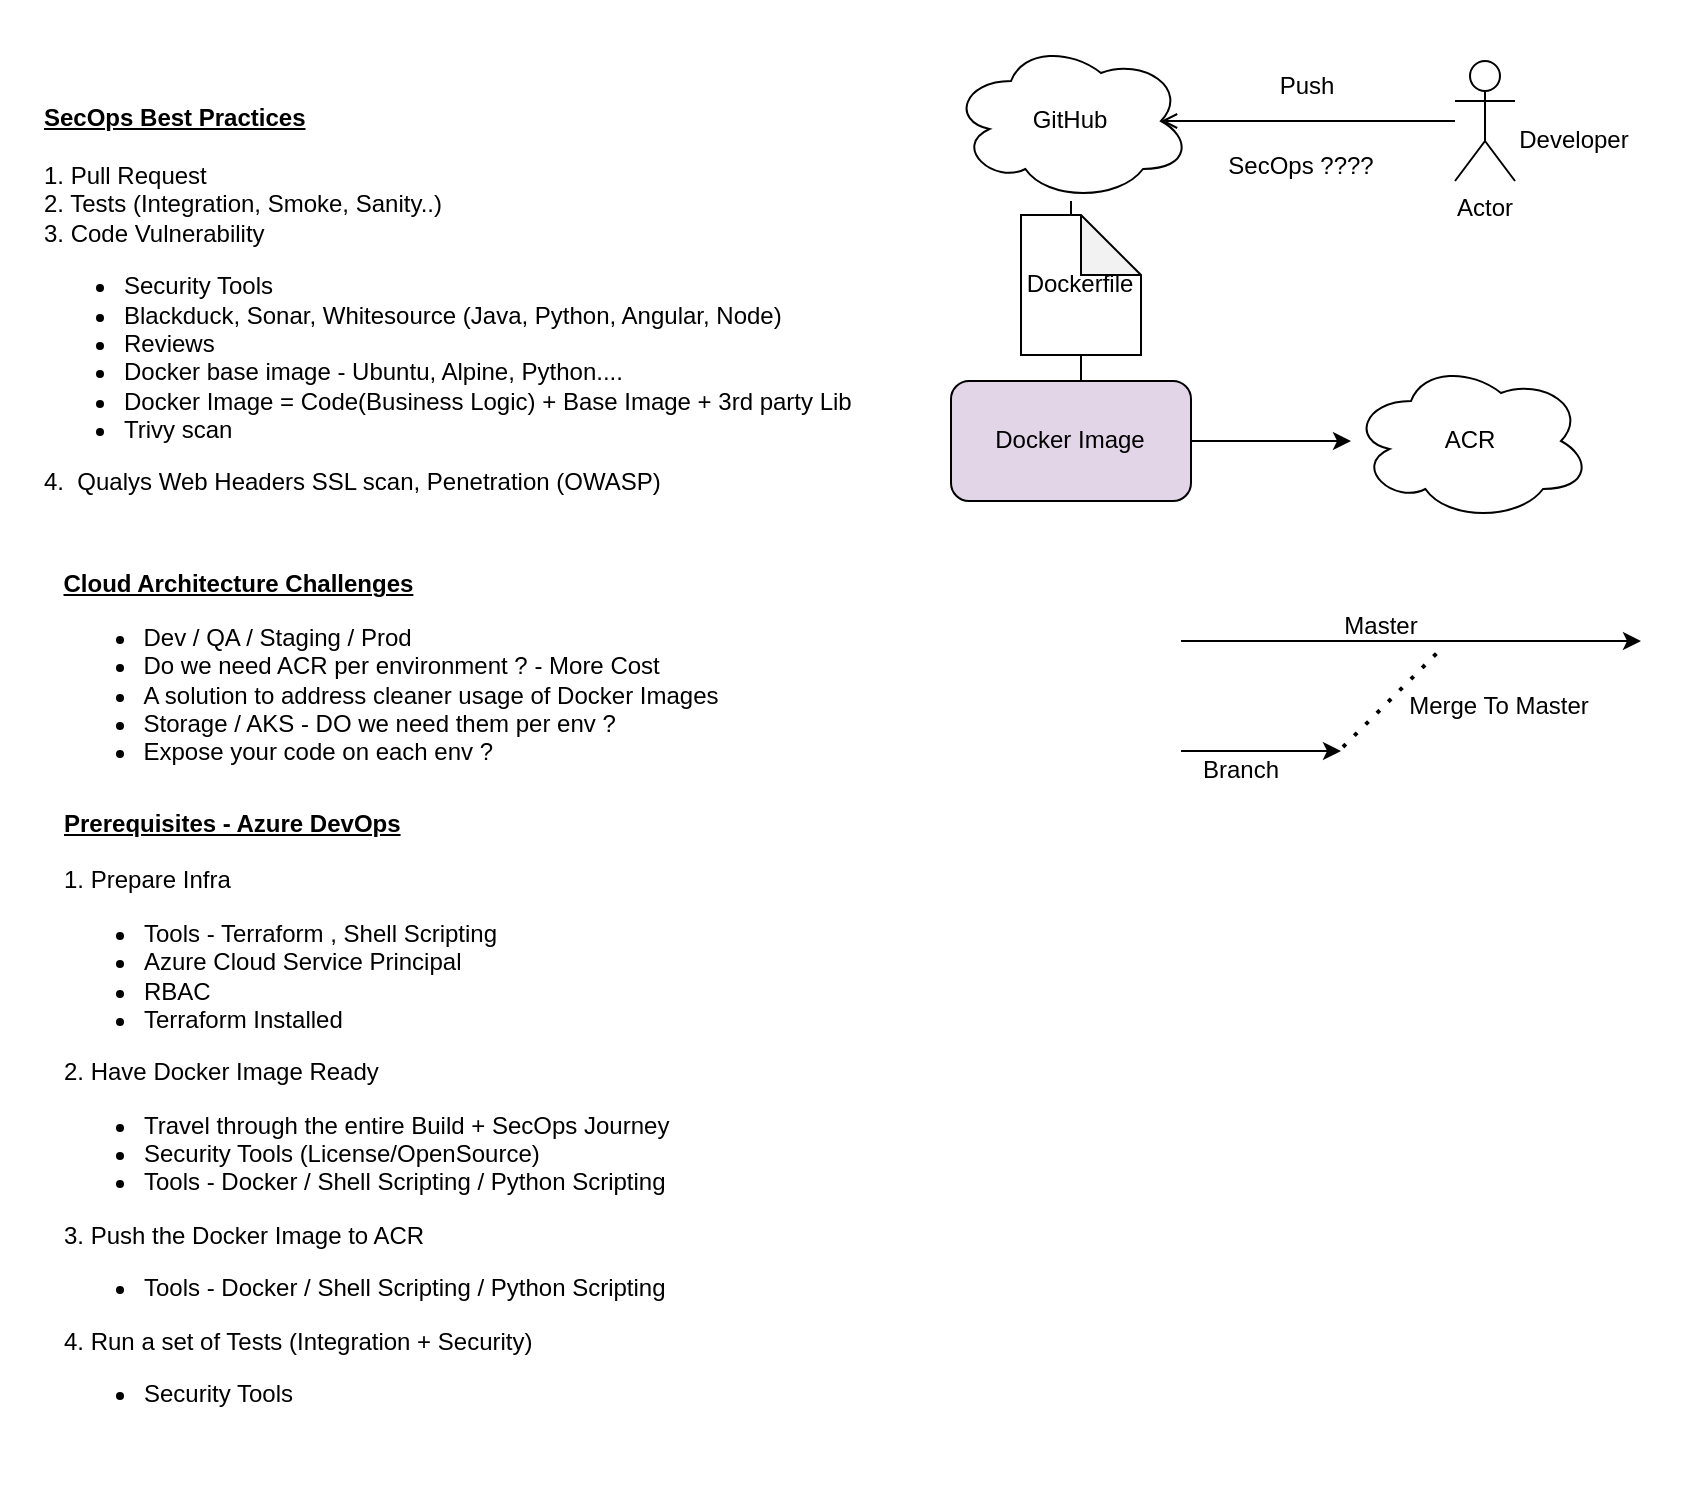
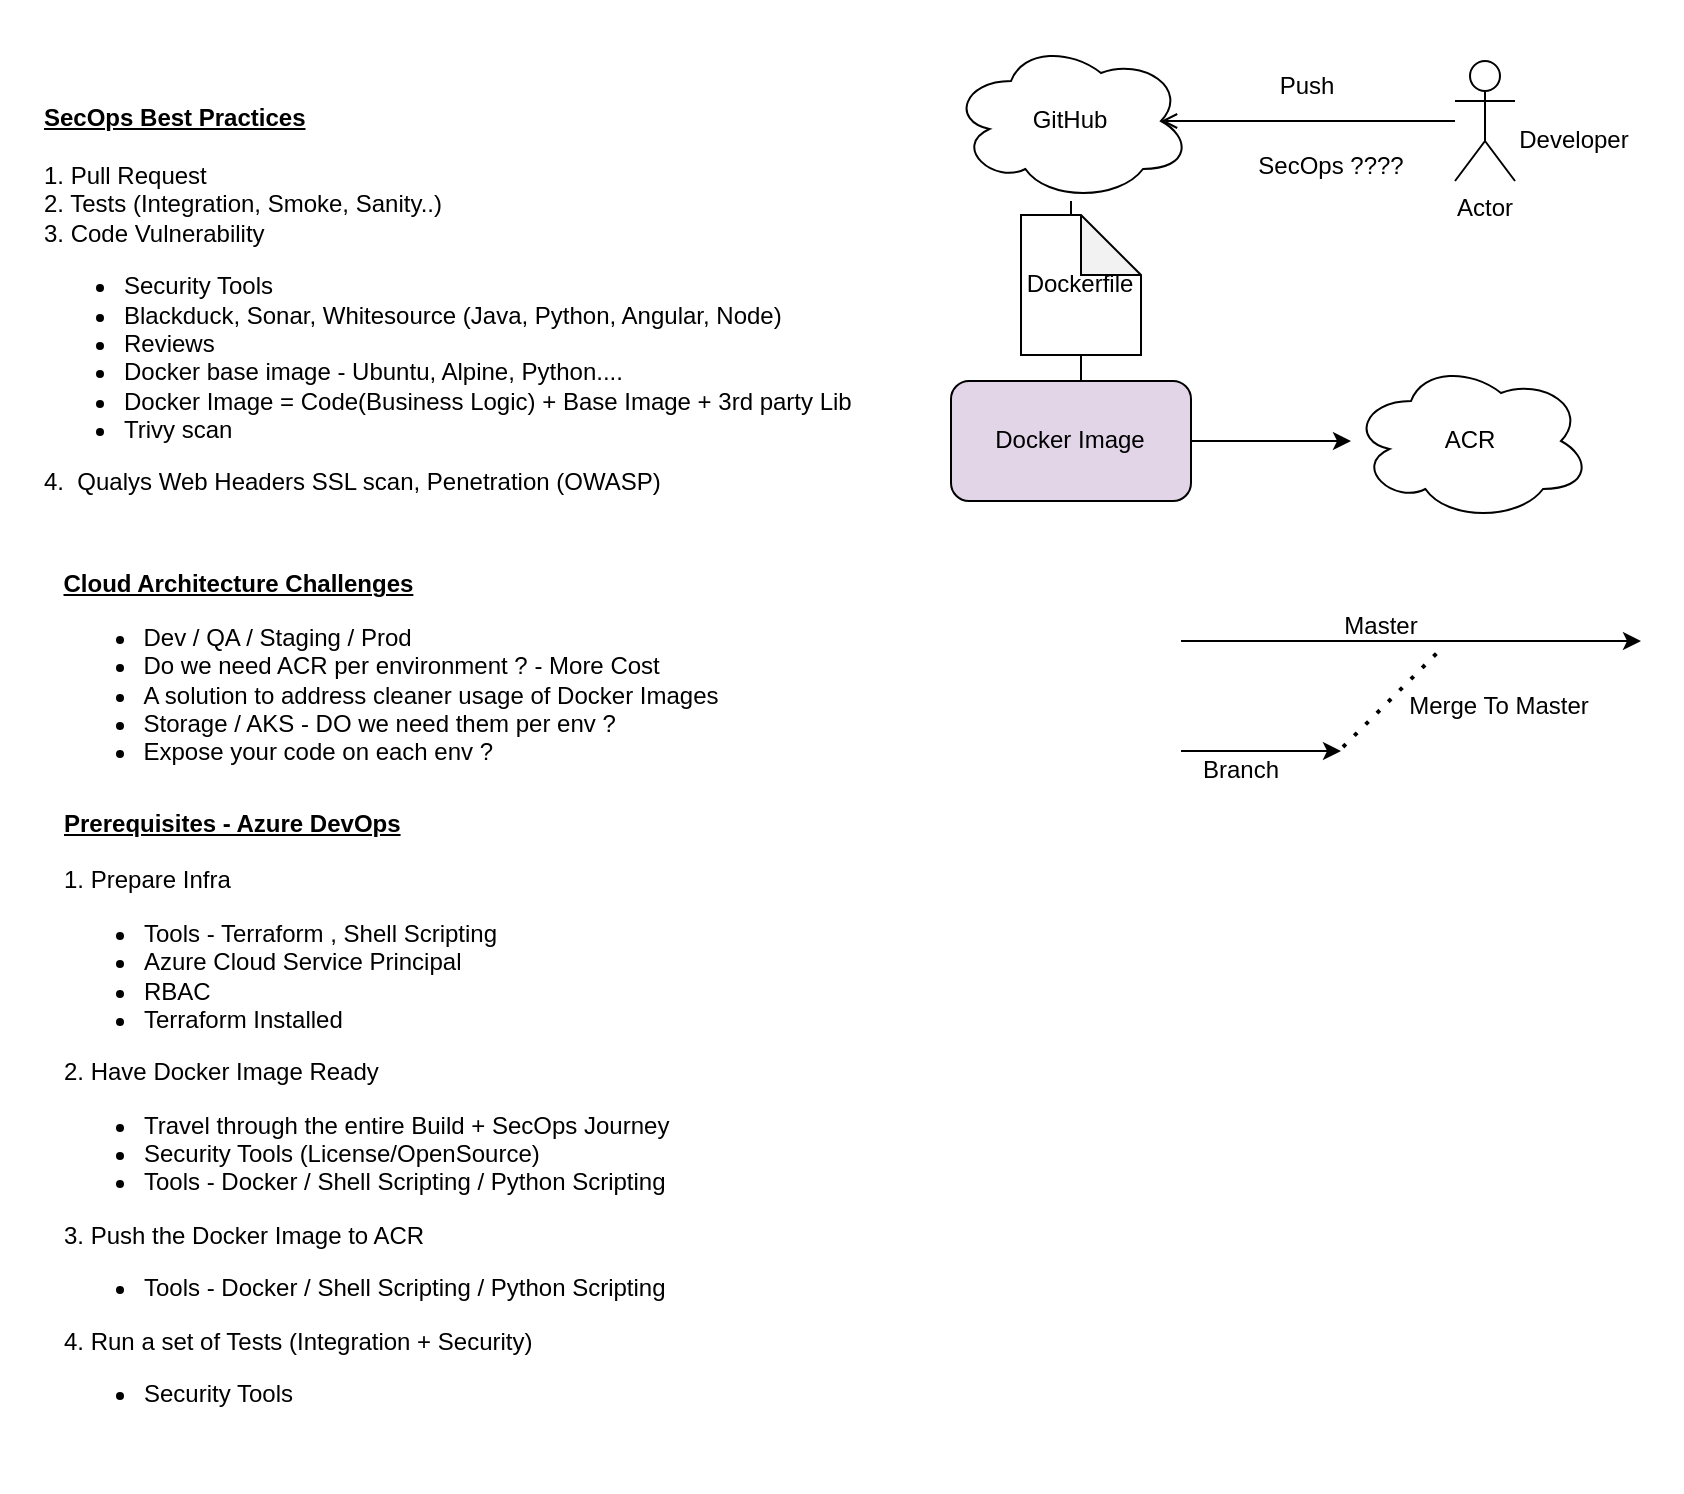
node "SecOps ????": moved (1301, 167) -> (1331, 167)
